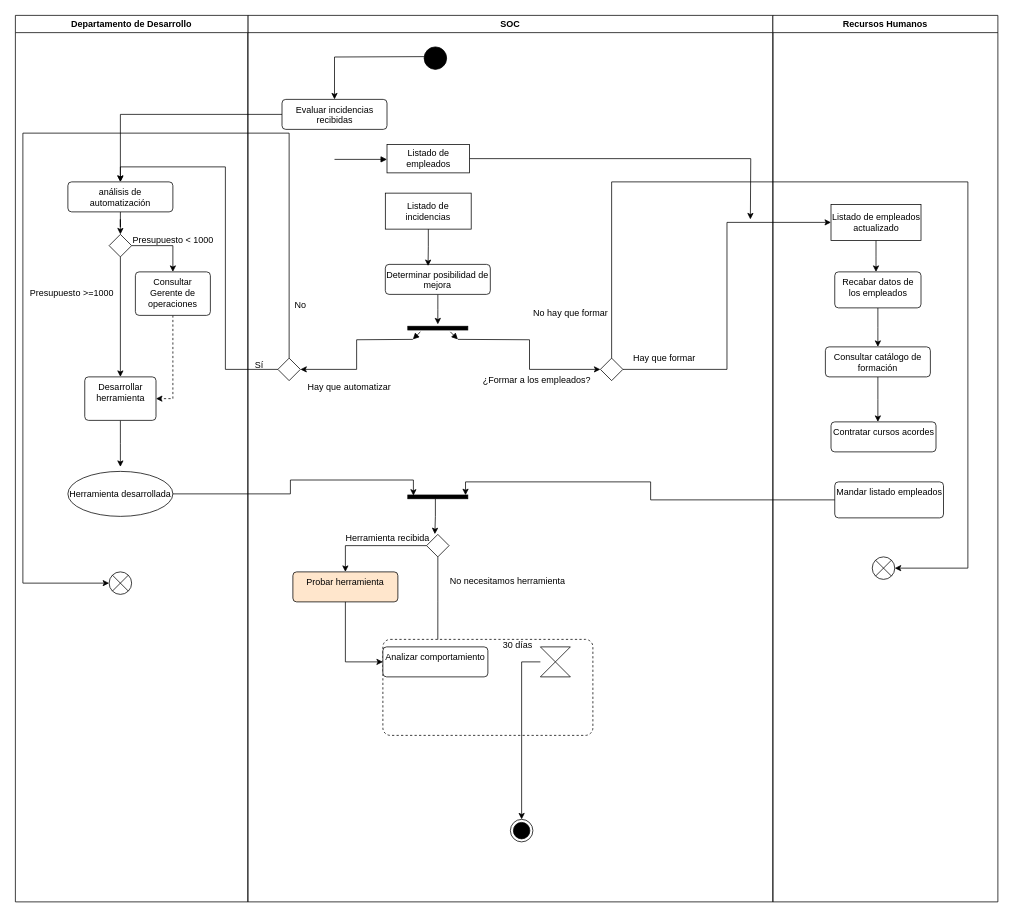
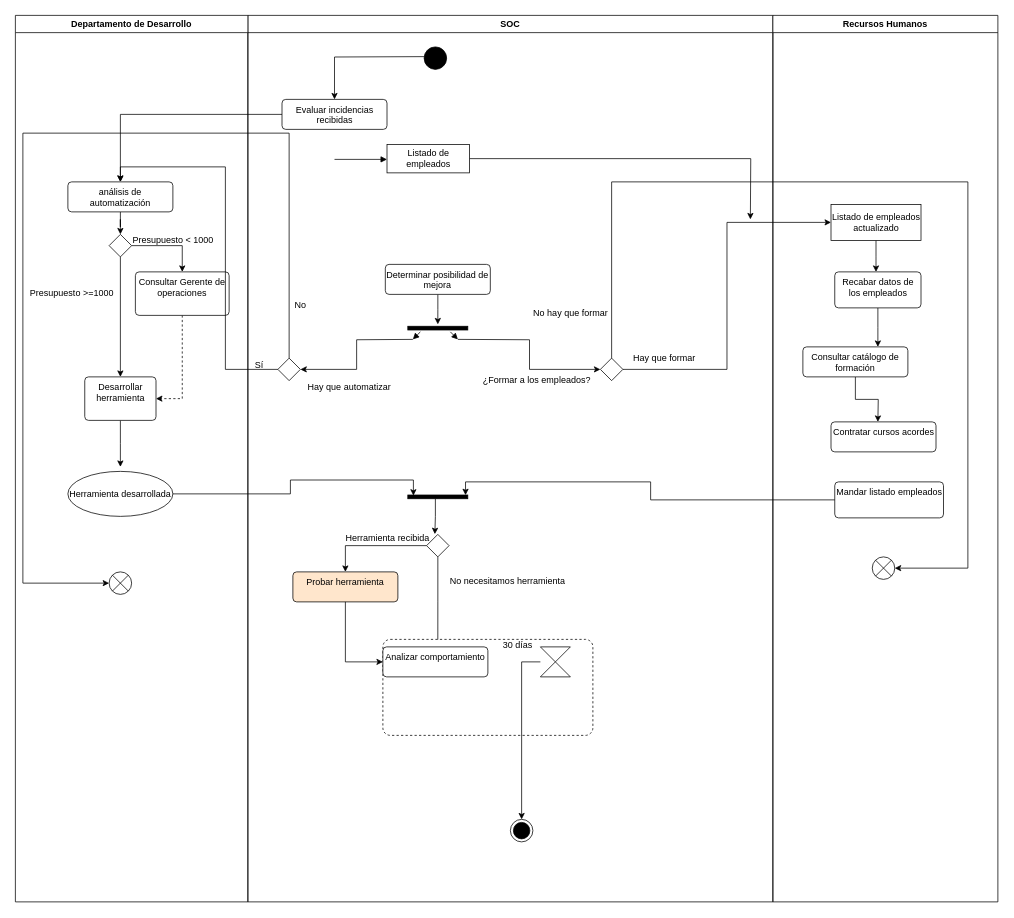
node "Listado de incidencias": removed
edge "Listado de incidencias" -> "Determinar posibilidad de mejora": removed
node "Consultar Gerente de operaciones": size 75x44 -> 94x44
node "Consultar catálogo de formación": moved (878, 362) -> (855, 362)
